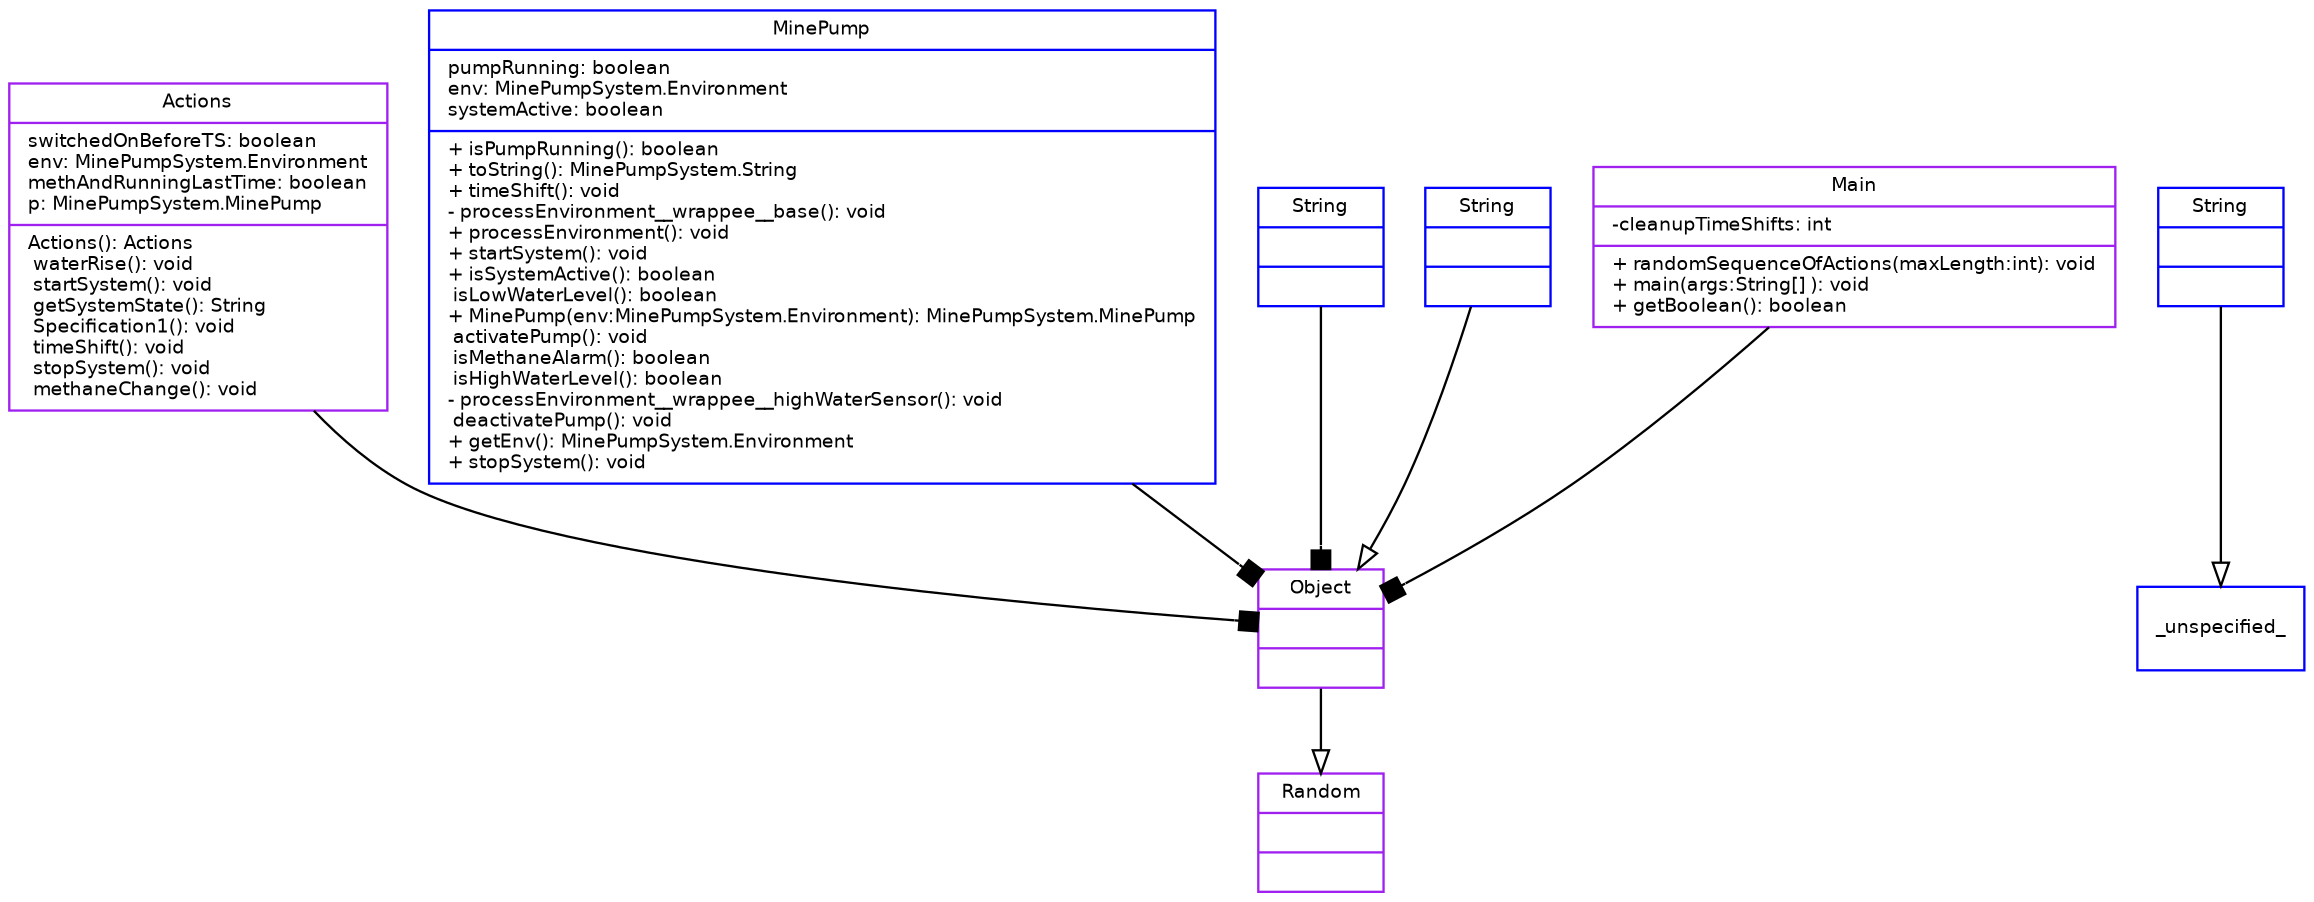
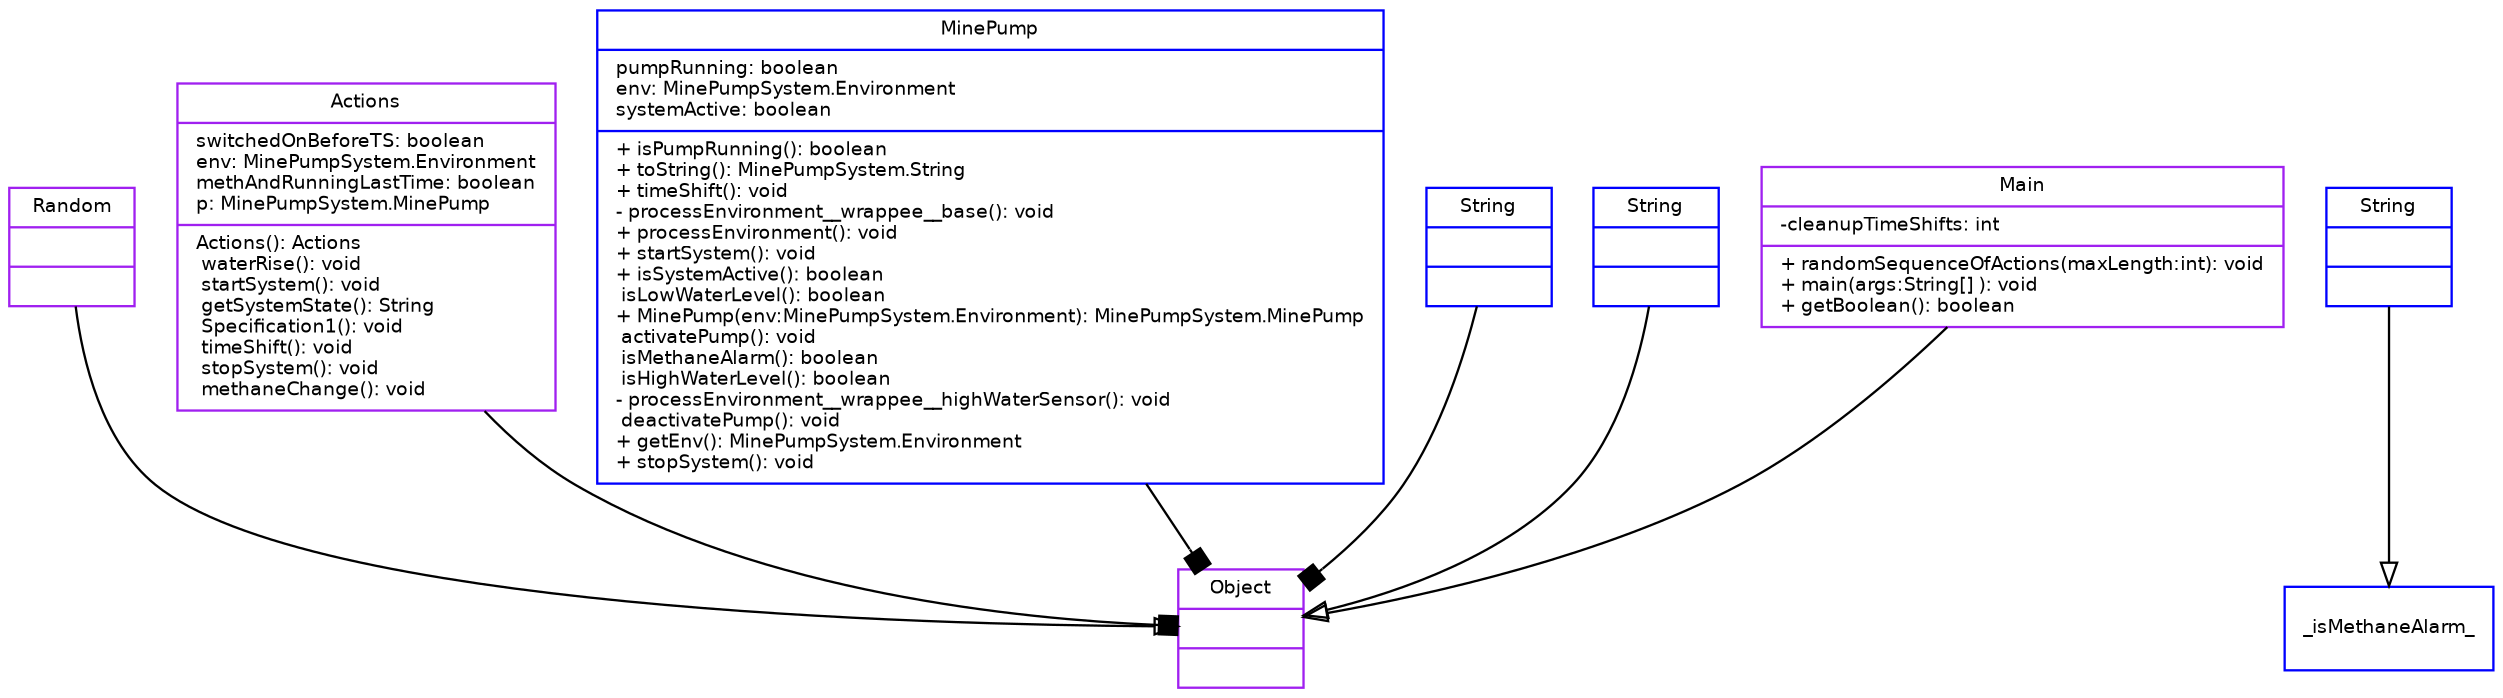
edge "Main" -> "Object": arrowhead box -> onormal
node "_unspecified_": label "_unspecified_" -> "_isMethaneAlarm_"
edge "Object" -> "Random": reversed
